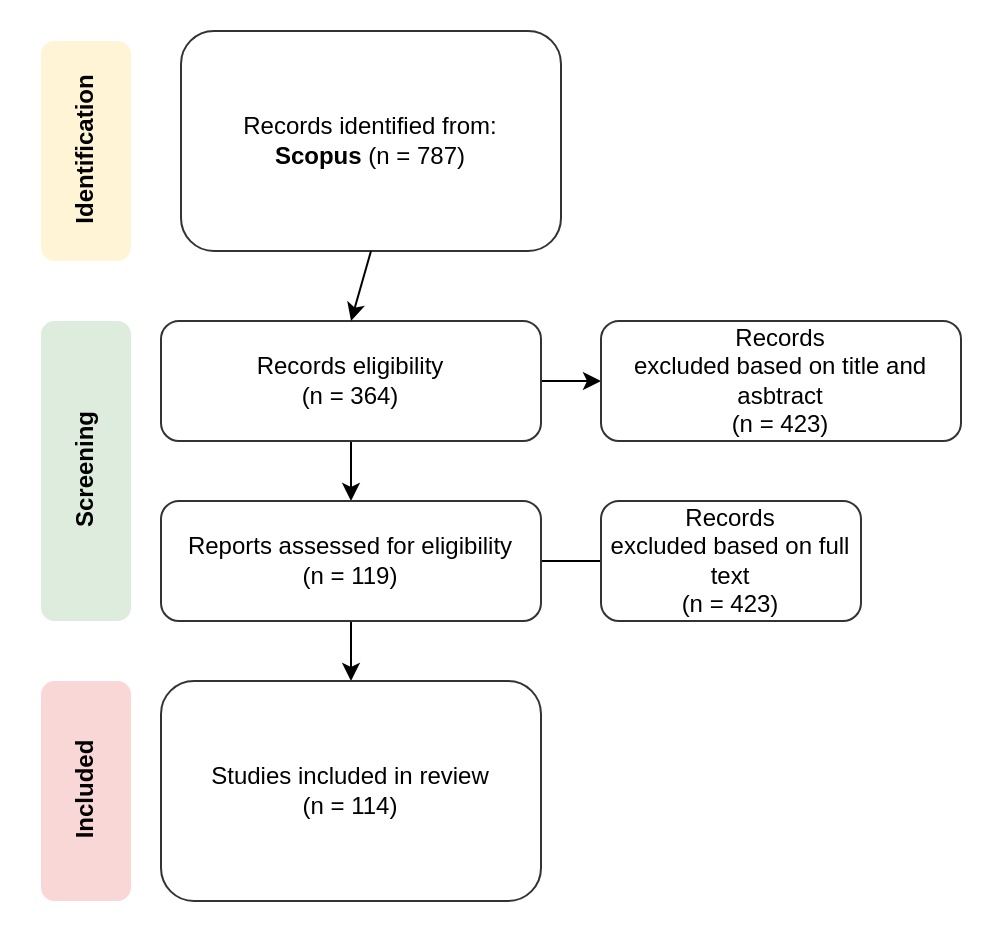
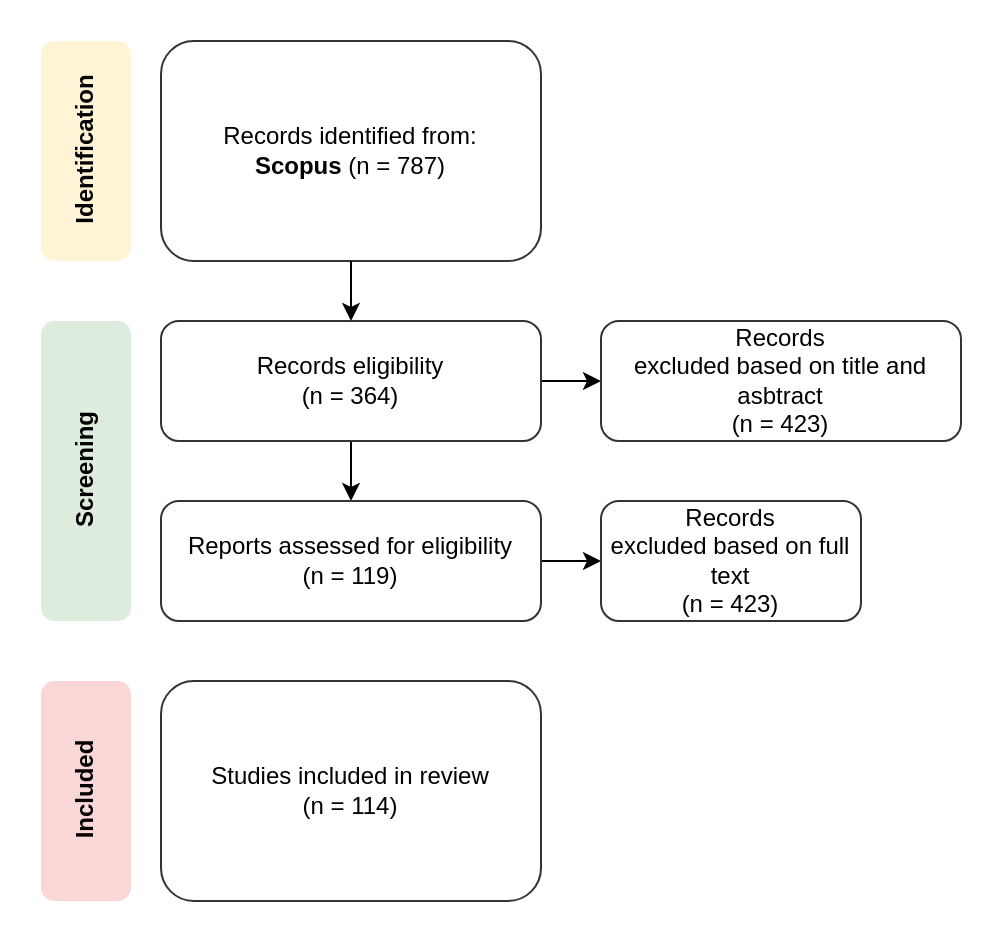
node "Records identified from: Scopus (n = 787)": moved (371, 141) -> (351, 151)
edge "Reports assessed for eligibility (n = 119)" -- "Records excluded based on full text (n = 423)": arrowhead none -> classic
edge "Reports assessed for eligibility (n = 119)" -> "Studies included in review (n = 114)": removed
